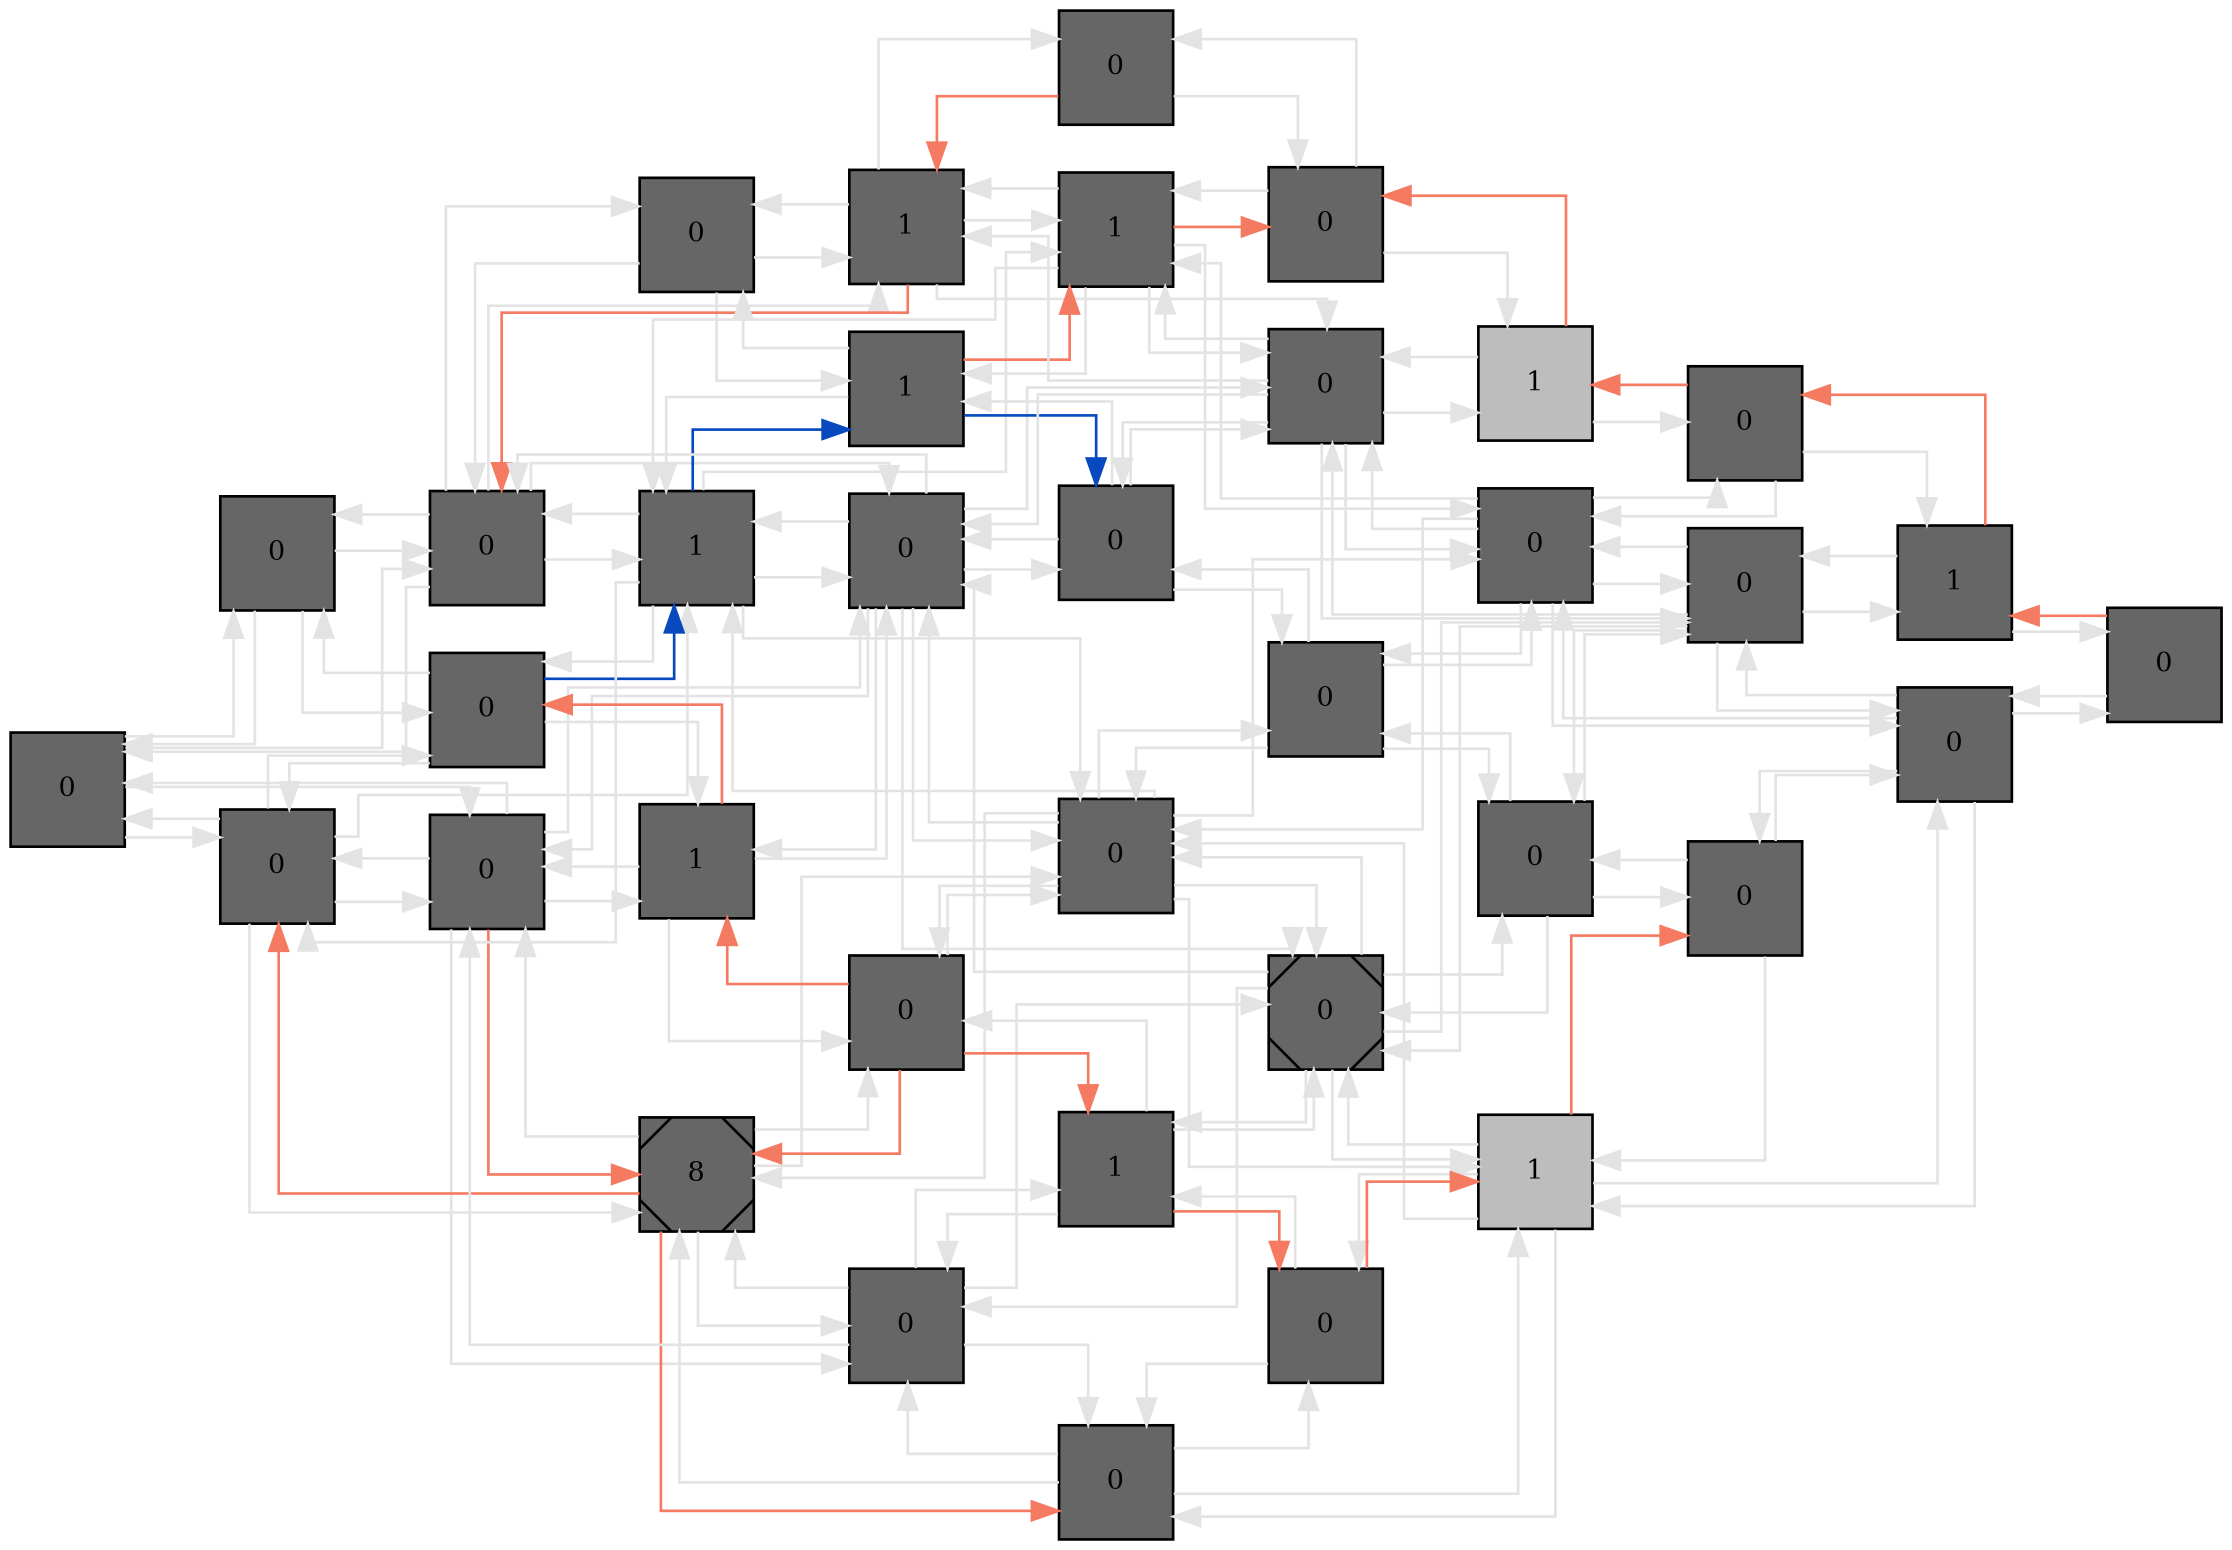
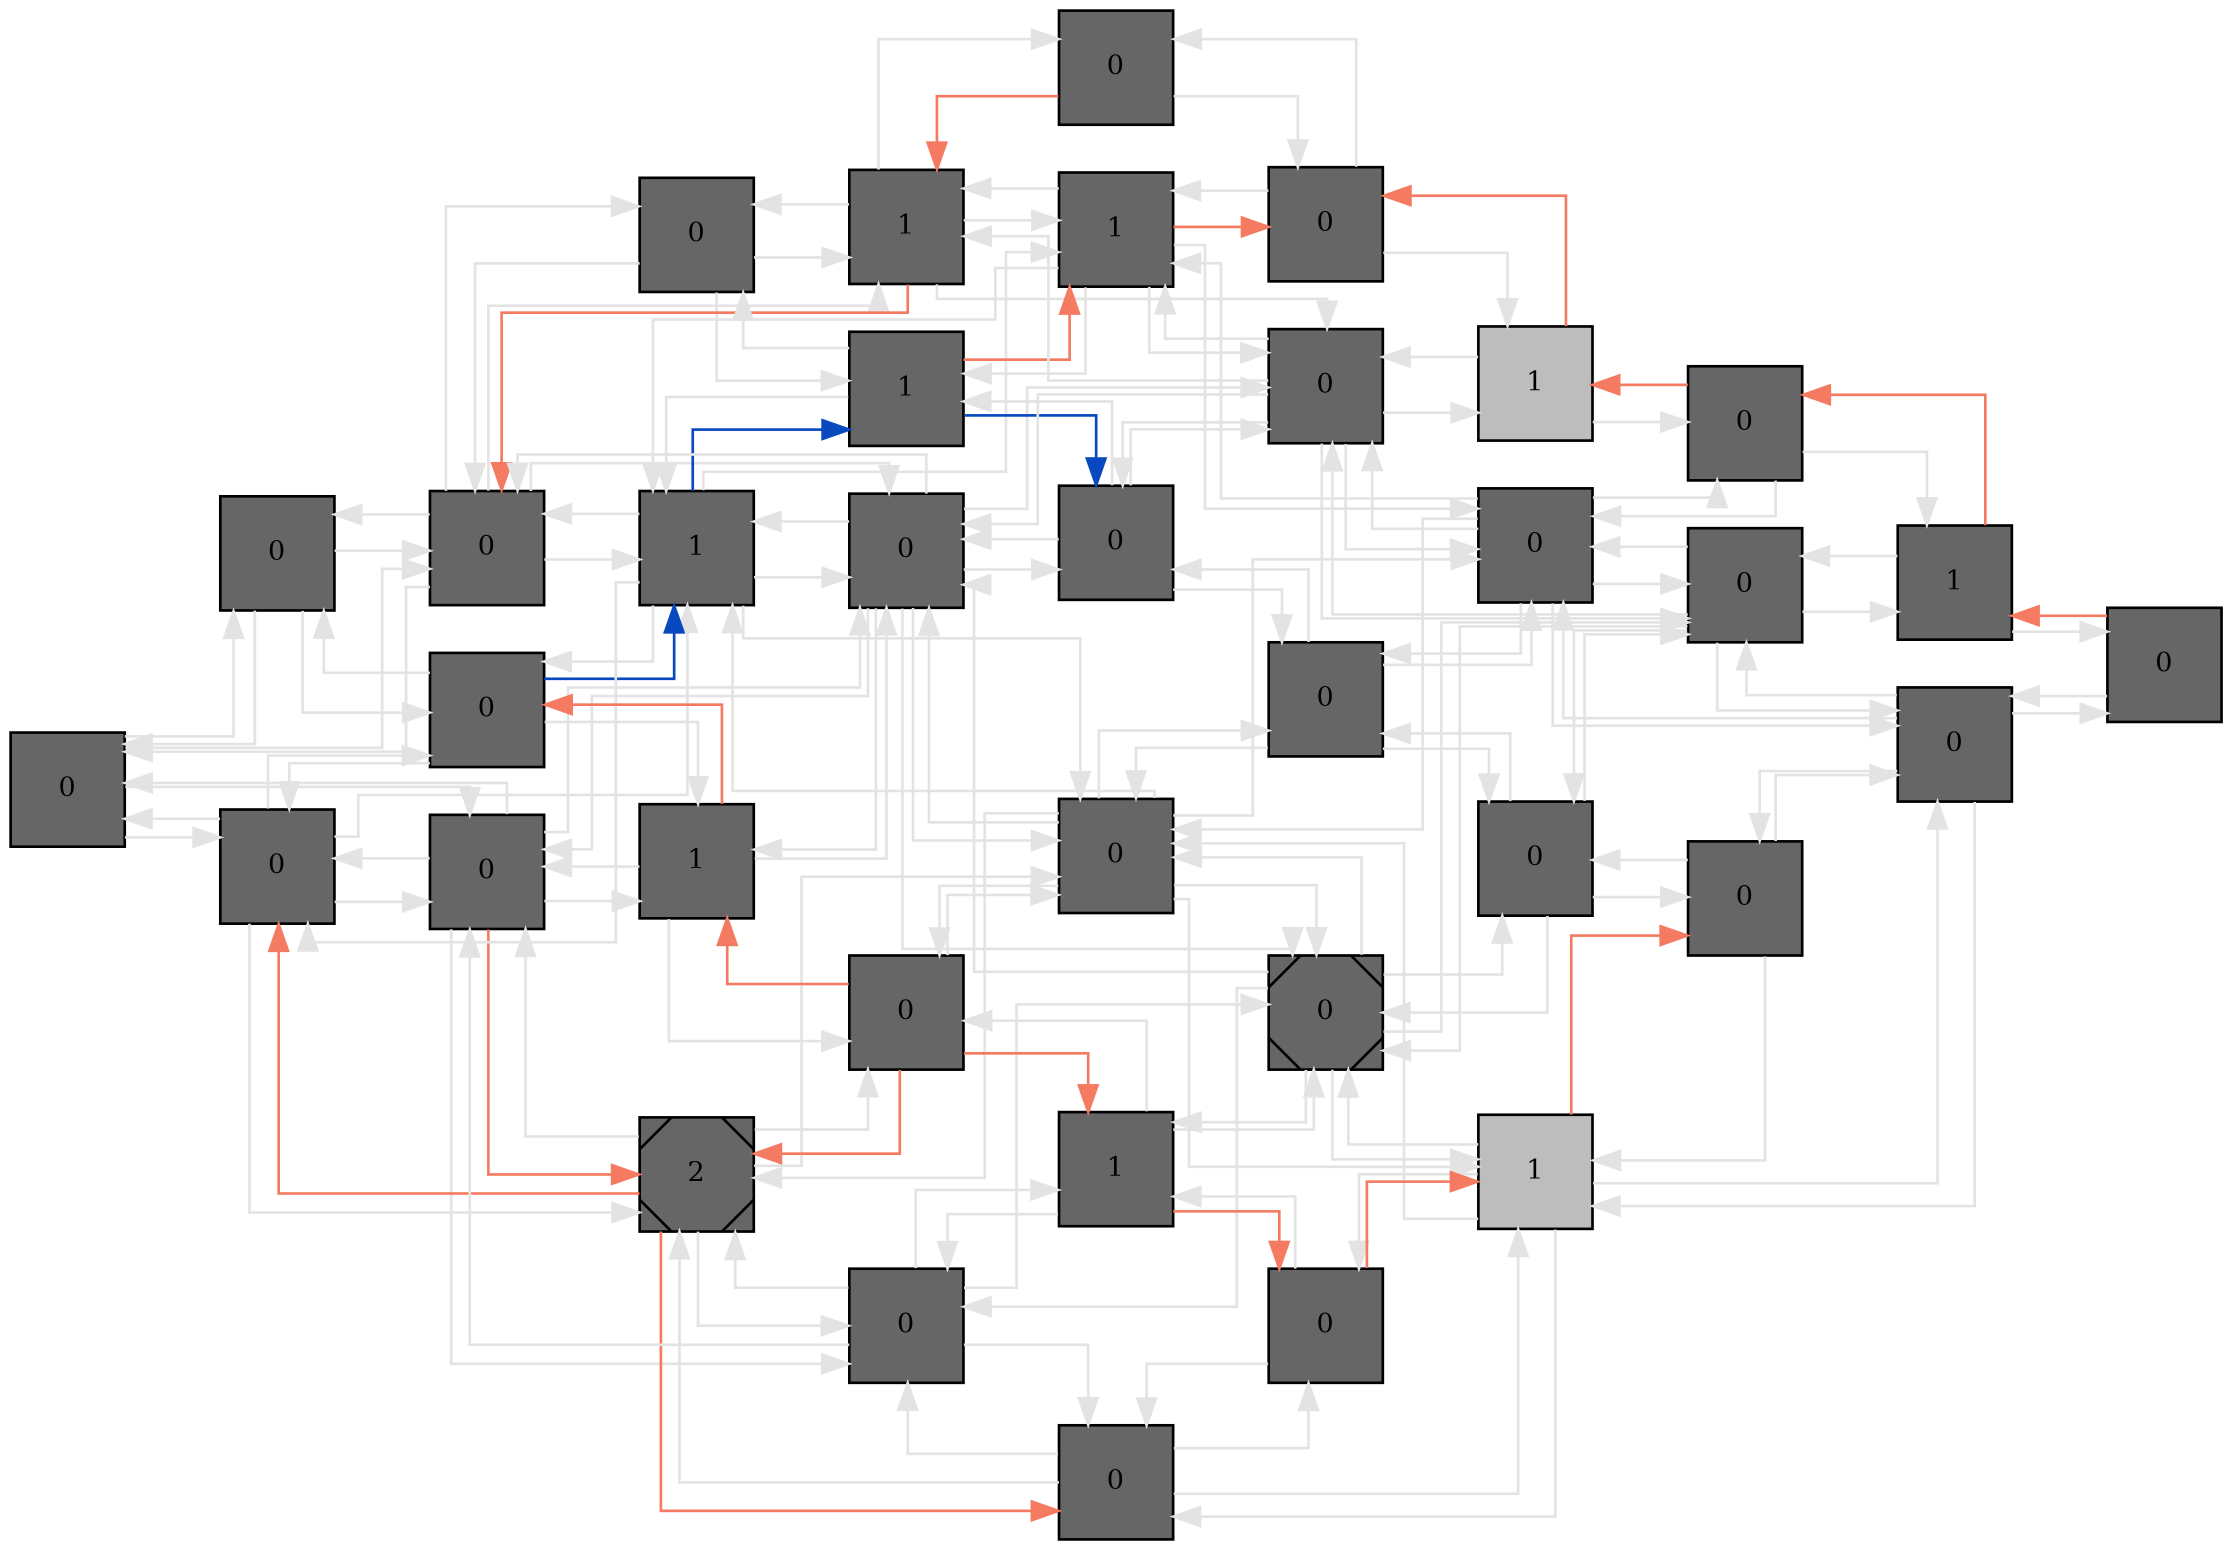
node "8": label "8" -> "2"
